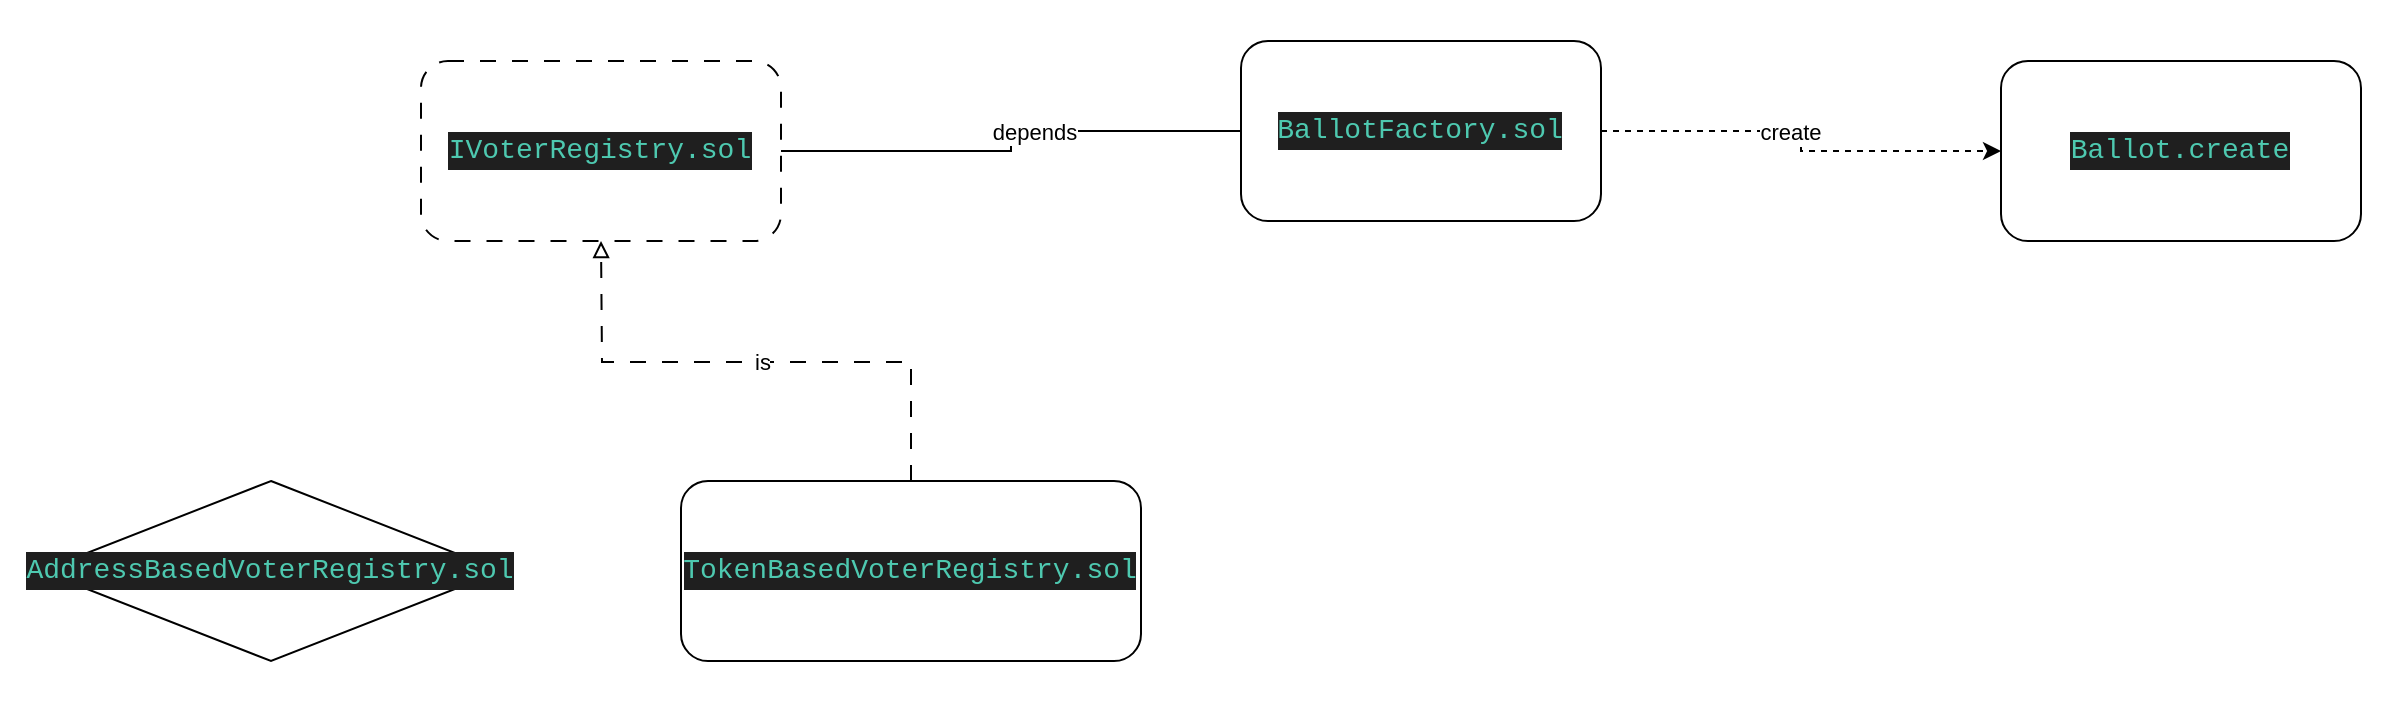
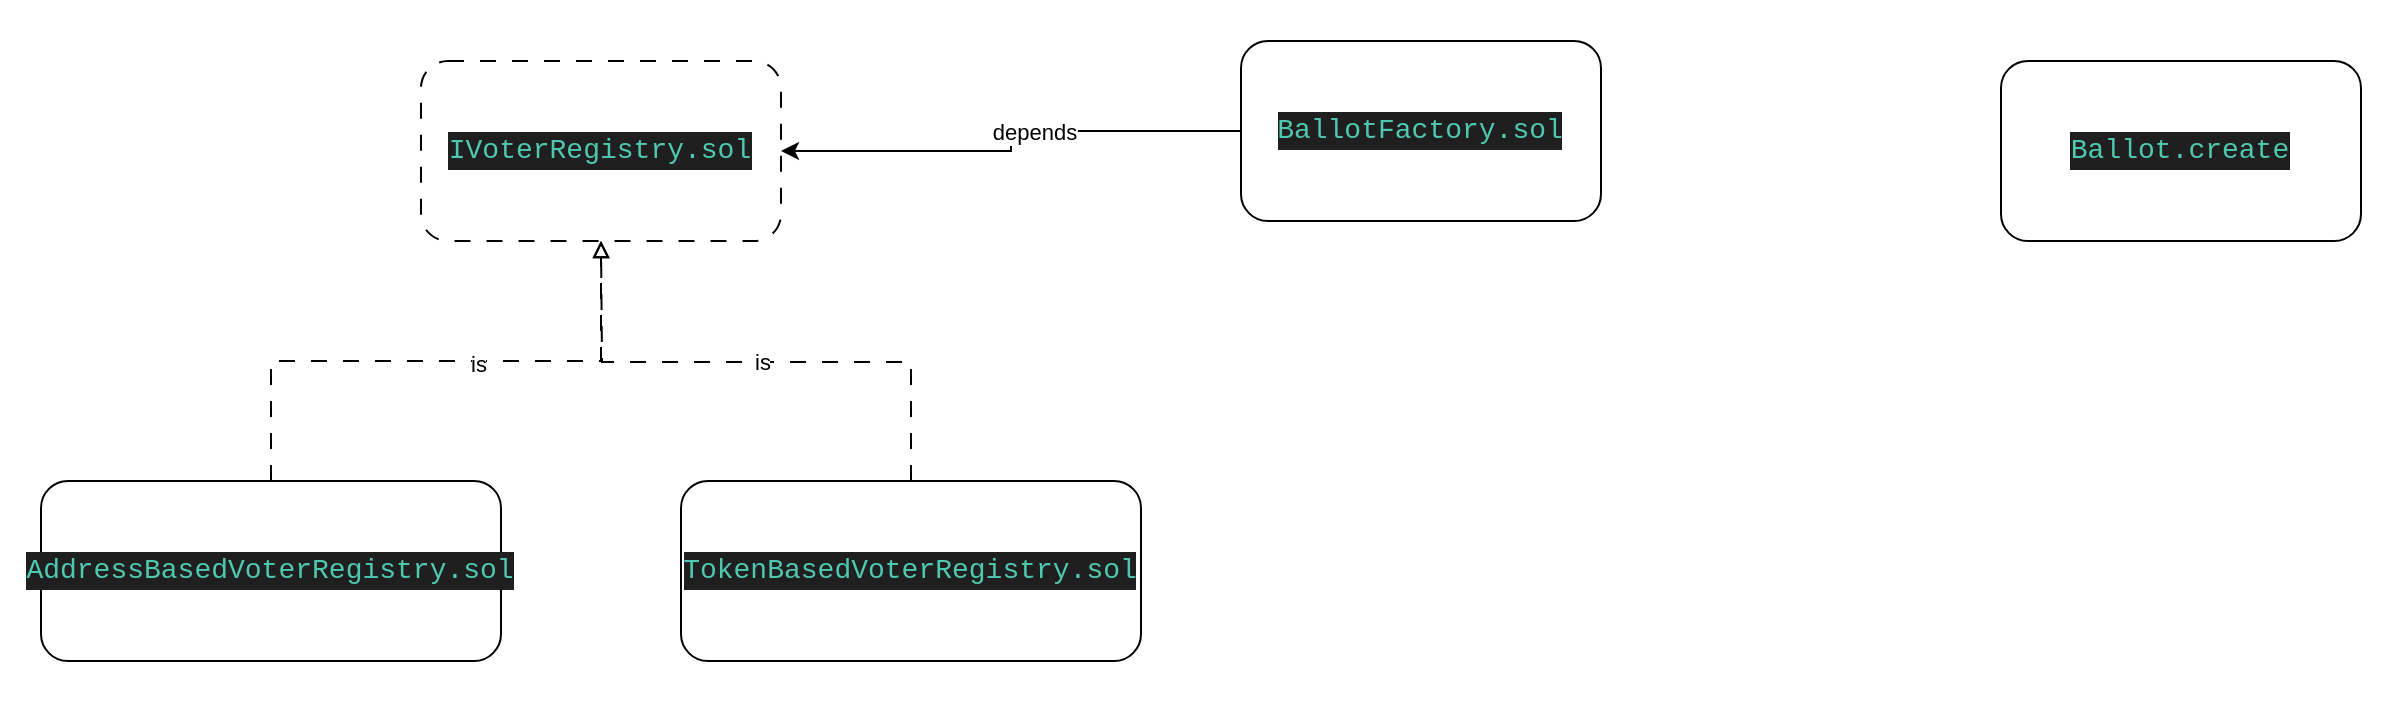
edge "BallotFactory.sol" -> "Ballot.create": removed, label "create"
edge "BallotFactory.sol" -- "IVoterRegistry.sol": arrowhead none -> classic
edge "AddressBasedVoterRegistry.sol" -> "IVoterRegistry.sol": added, label "is"
node "AddressBasedVoterRegistry.sol": shape diamond -> rounded rectangle
